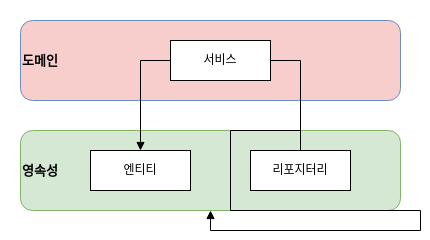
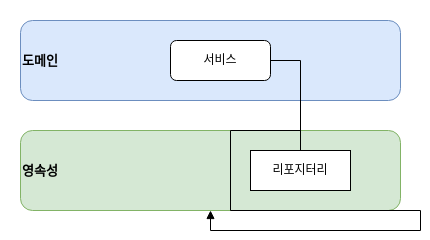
node "도메인": fillcolor #f8cecc -> #dae8fc
node "서비스": shape rectangle -> rounded rectangle
edge "서비스" -> "엔티티": removed
node "엔티티": removed
